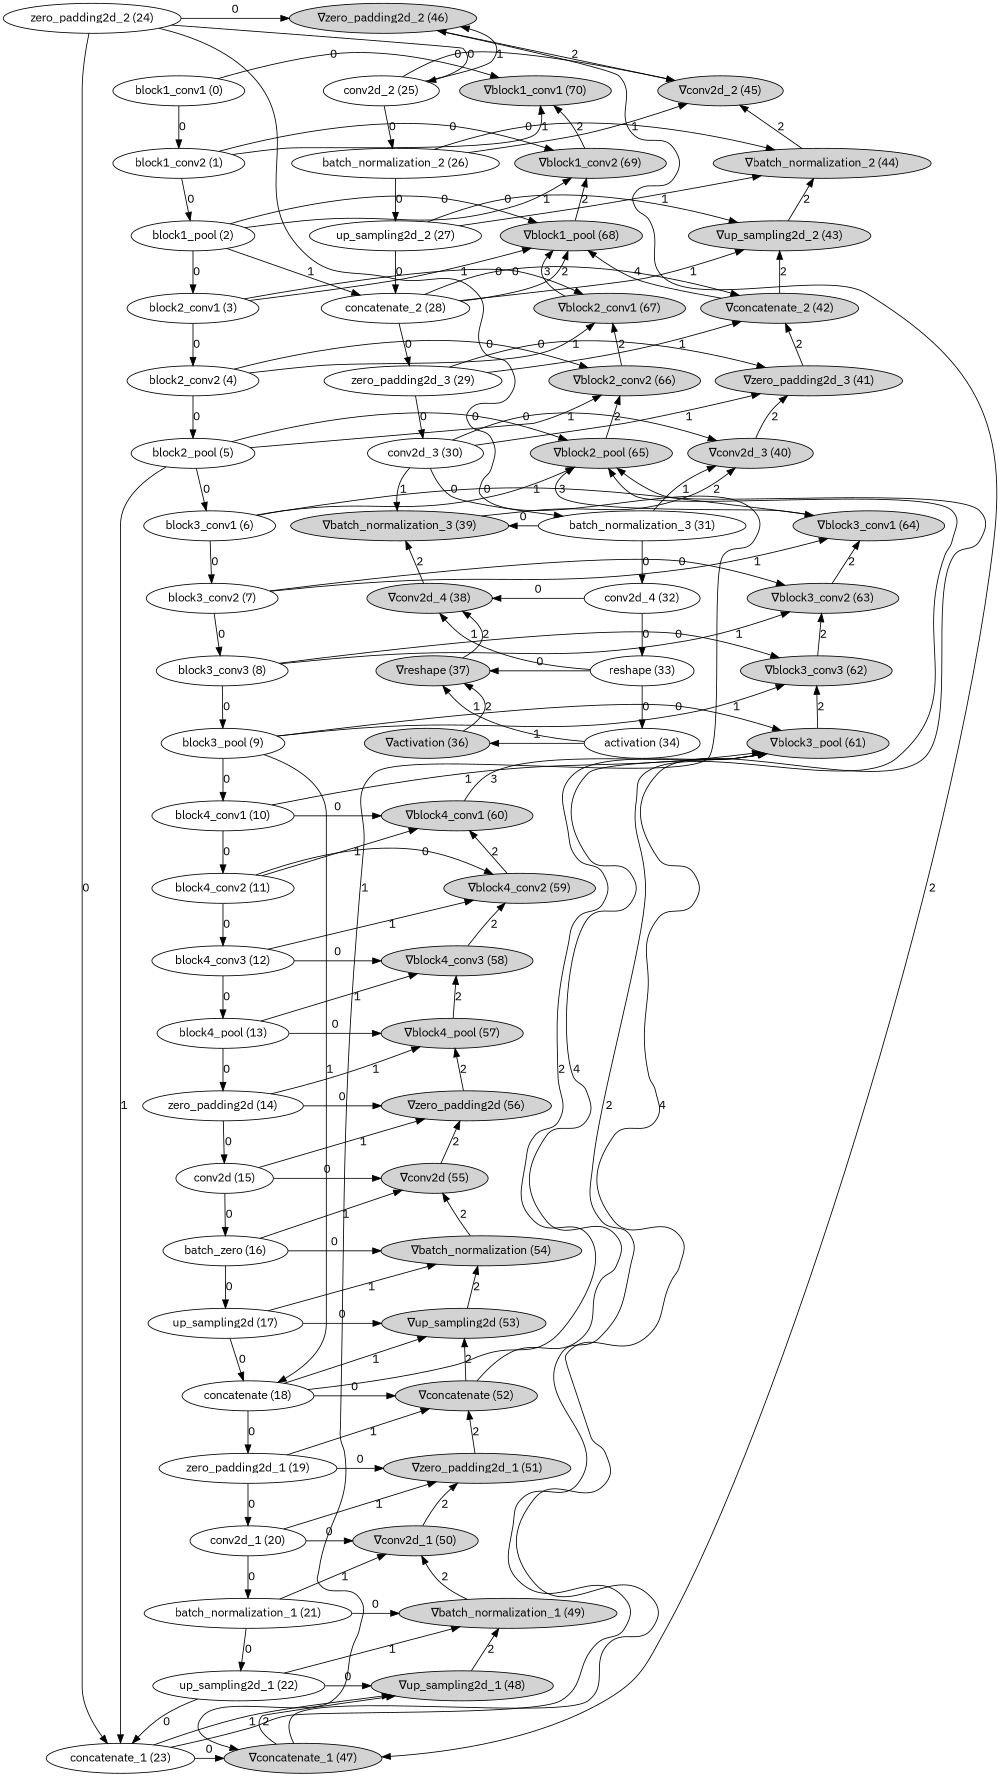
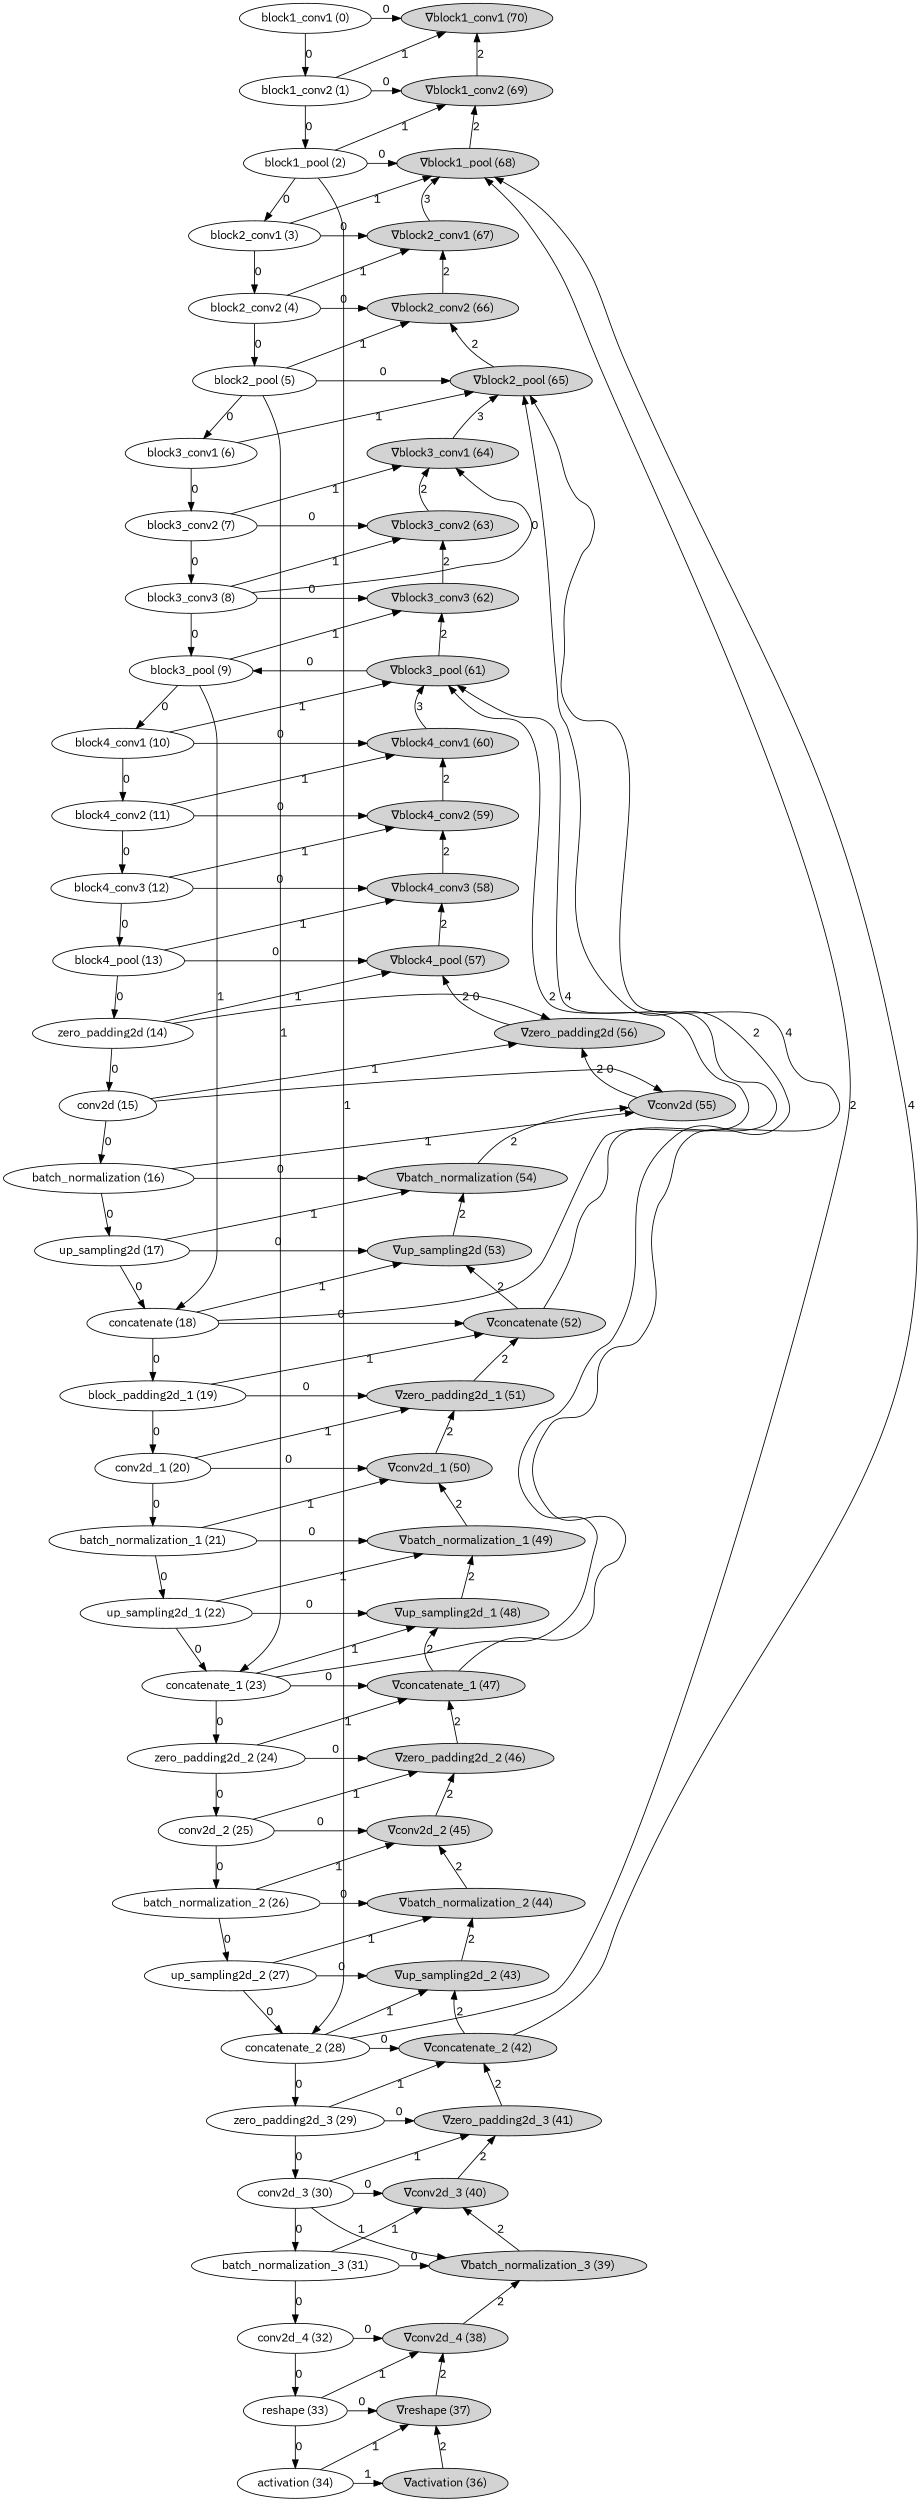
edge "block3_conv1 (6)" -> "∇block3_conv1 (64)": now "block3_conv3 (8)" -> "∇block3_conv1 (64)"
edge "block3_pool (9)" -> "∇block3_pool (61)": reversed
edge "zero_padding2d_2 (24)" -> "concatenate_1 (23)": reversed
node "batch_zero (16)": label "batch_zero (16)" -> "batch_normalization (16)"
node "zero_padding2d_1 (19)": label "zero_padding2d_1 (19)" -> "block_padding2d_1 (19)"
